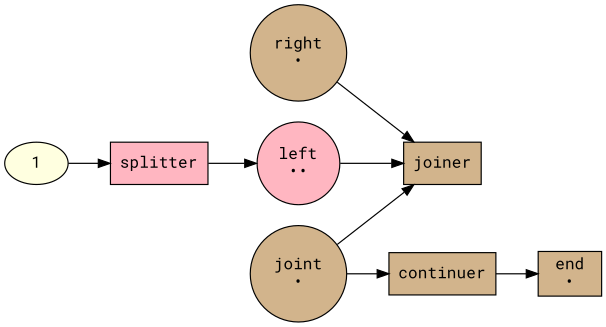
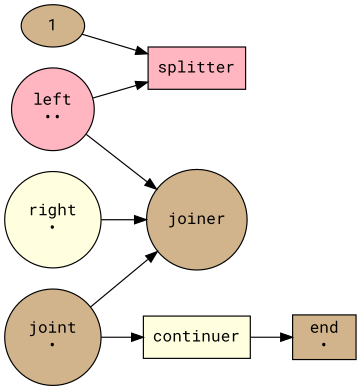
node "right •": fillcolor tan -> lightyellow
node "1": fillcolor lightyellow -> tan
edge "splitter" -> "left ••": reversed
node "joiner": shape box -> circle
node "continuer": fillcolor tan -> lightyellow
